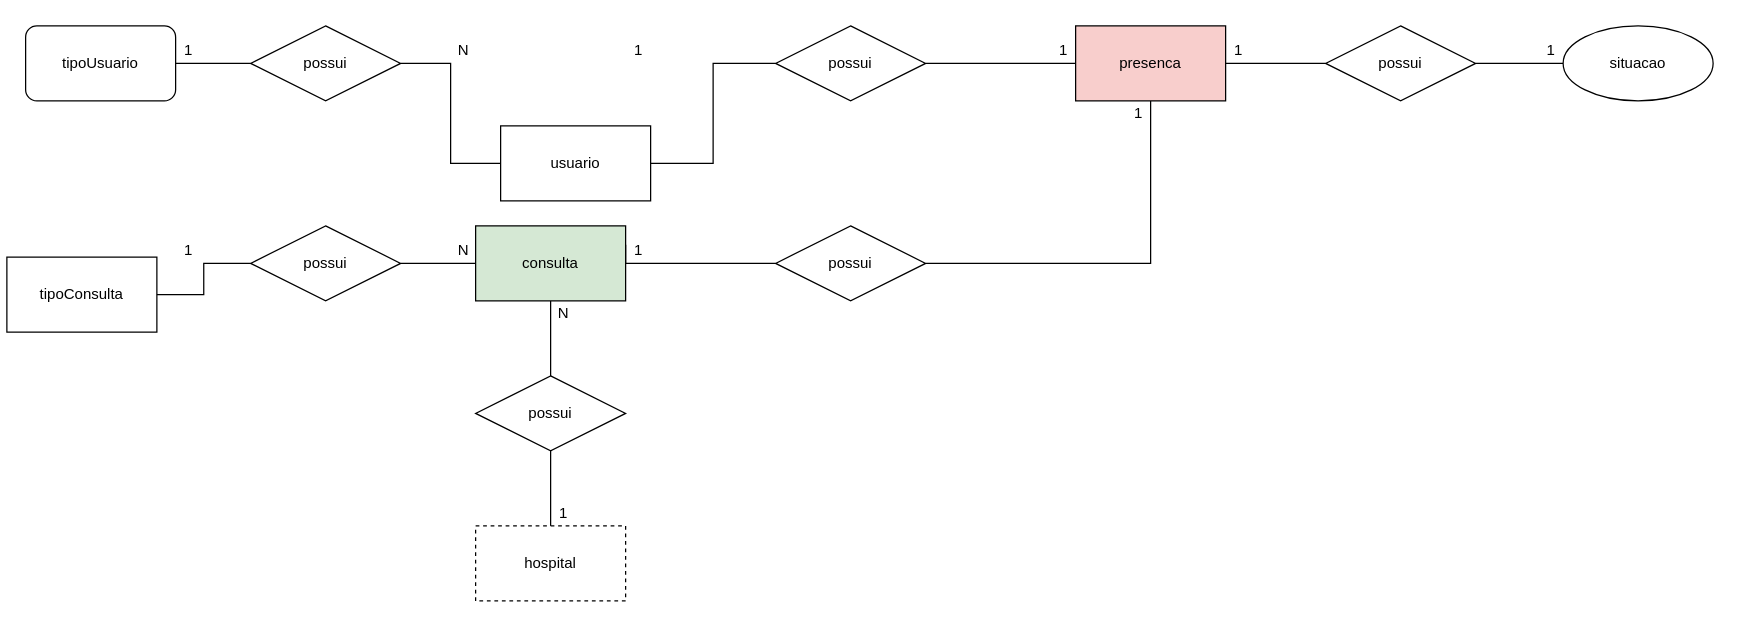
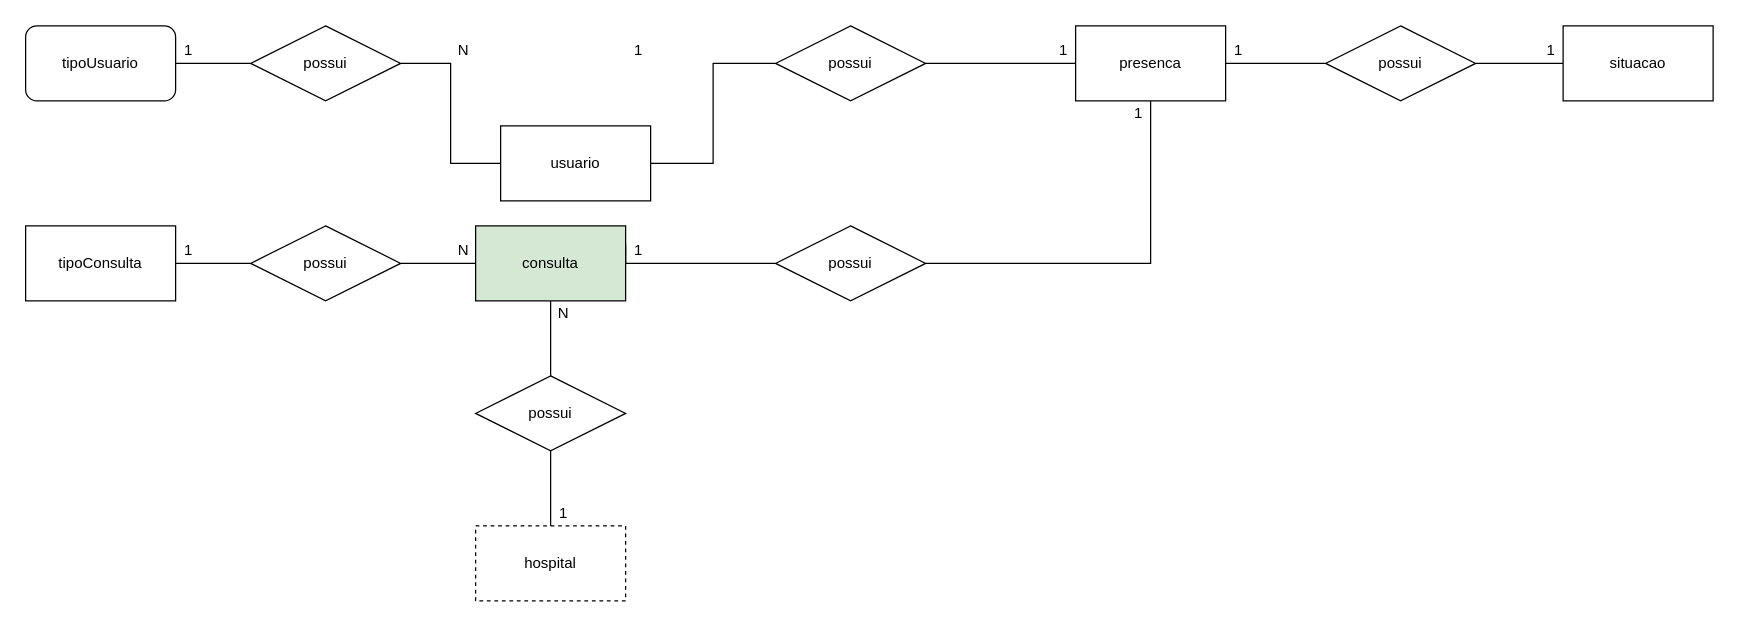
node "presenca": fillcolor #f8cecc -> #ffffff
node "situacao": shape ellipse -> rectangle
node "tipoConsulta": moved (82, 294) -> (101, 263)
